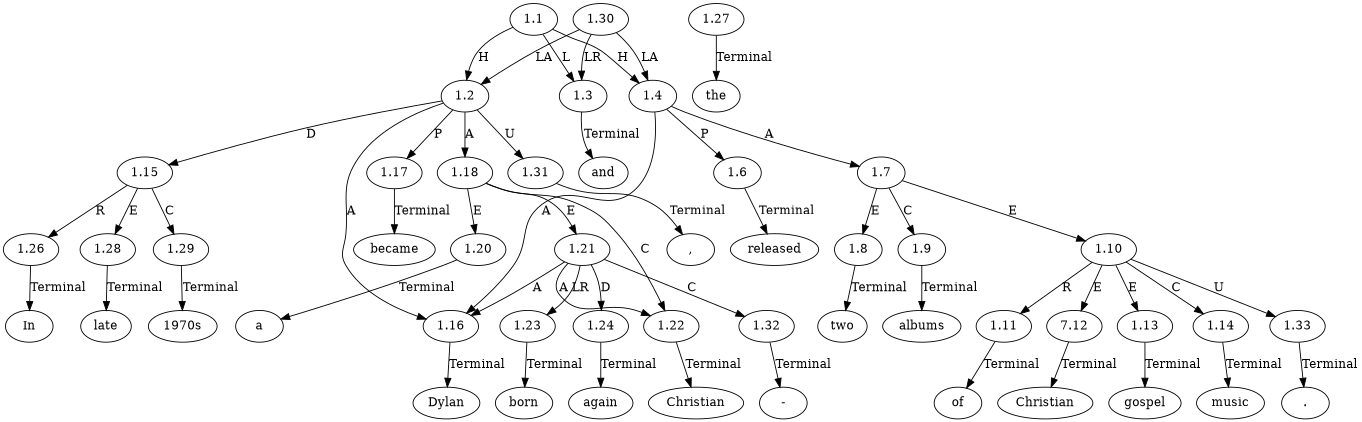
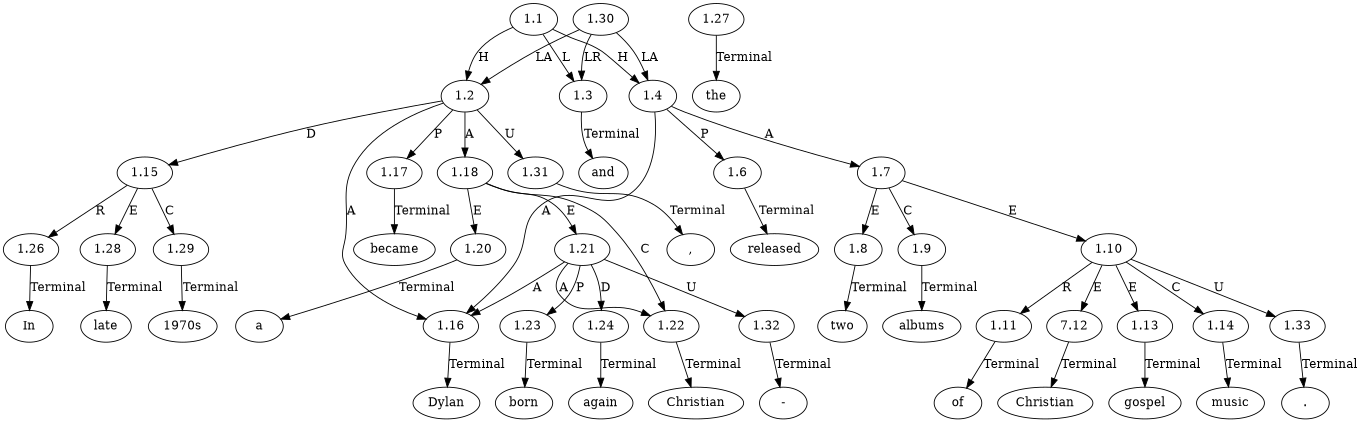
edge "1.21" -> "1.23": label "LR" -> "P"
edge "1.21" -> "1.32": label "C" -> "U"
